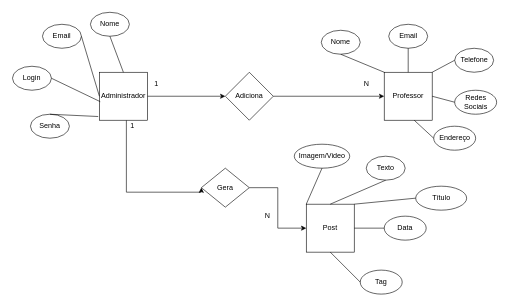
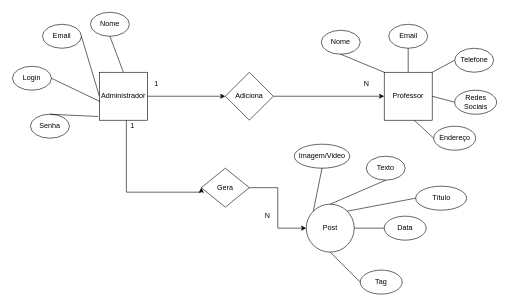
node "Post": shape rectangle -> ellipse
